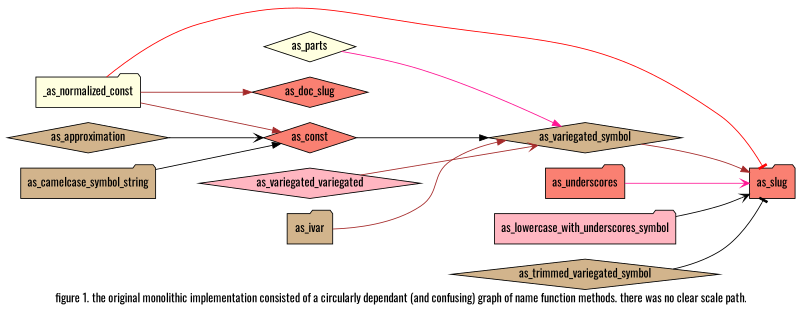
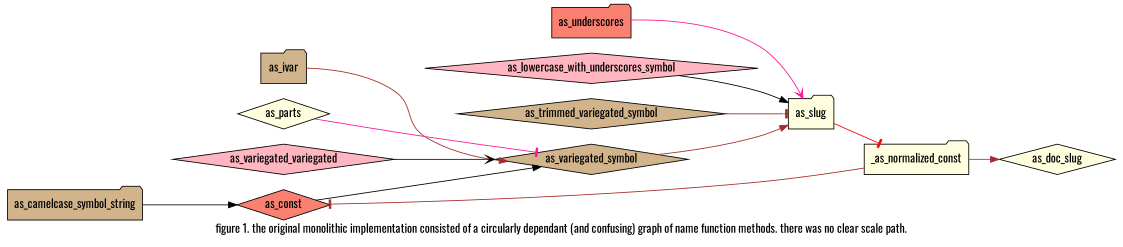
edge "_as_normalized_const" -> "as_slug": reversed
edge "as_parts" -> "as_variegated_symbol": arrowhead normal -> tee
node "as_doc_slug": fillcolor salmon -> lightyellow
edge "_as_normalized_const" -> "as_const": arrowhead normal -> tee
node "as_approximation": removed
edge "as_variegated_variegated" -> "as_variegated_symbol": color brown -> black
node "as_slug": fillcolor salmon -> lightyellow
edge "as_lowercase_with_underscores_symbol" -> "as_slug": arrowhead vee -> normal
node "as_lowercase_with_underscores_symbol": shape folder -> diamond
edge "as_trimmed_variegated_symbol" -> "as_slug": color black -> brown
